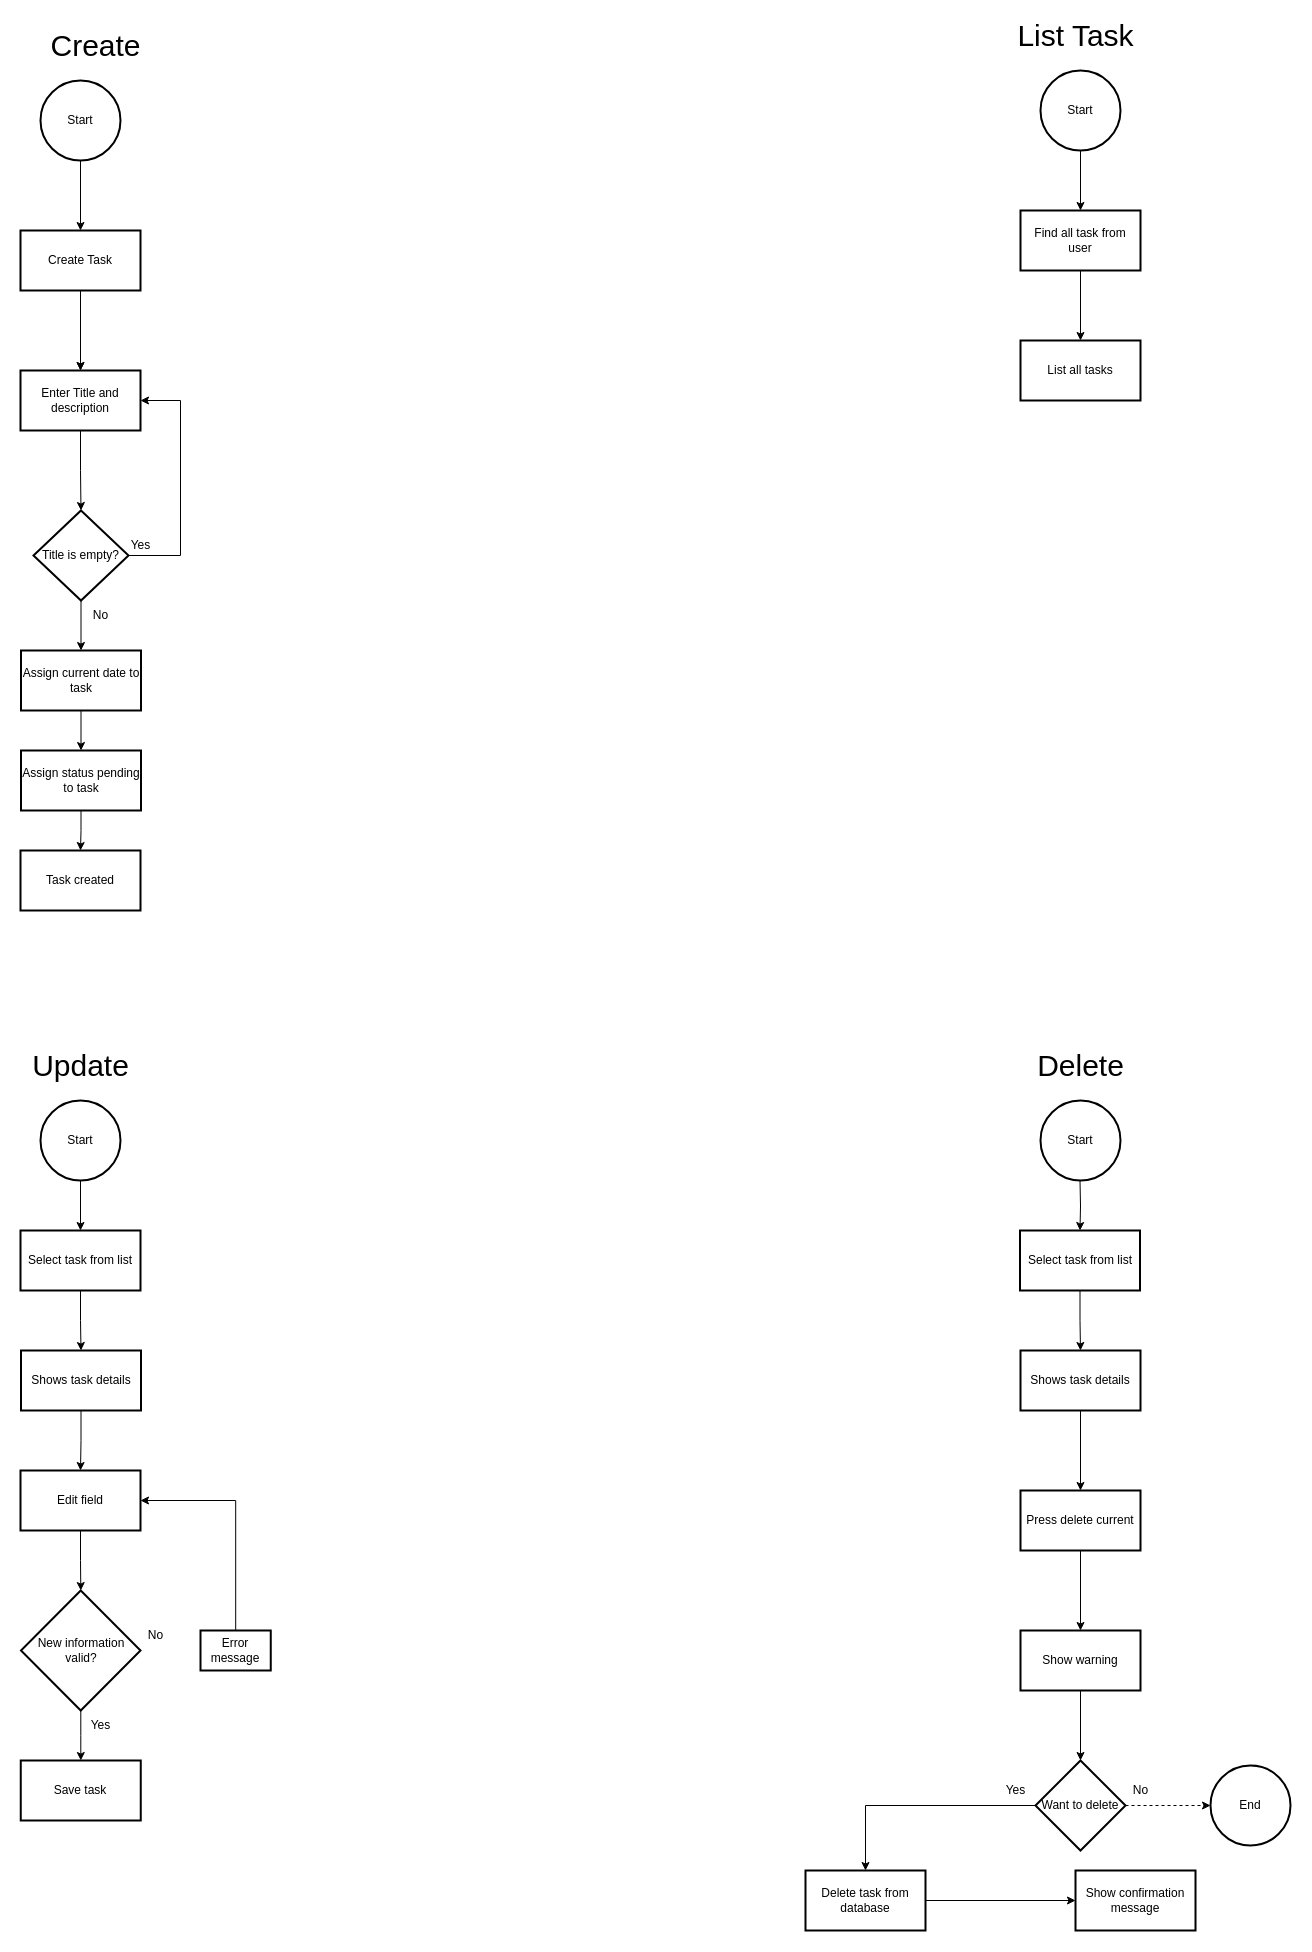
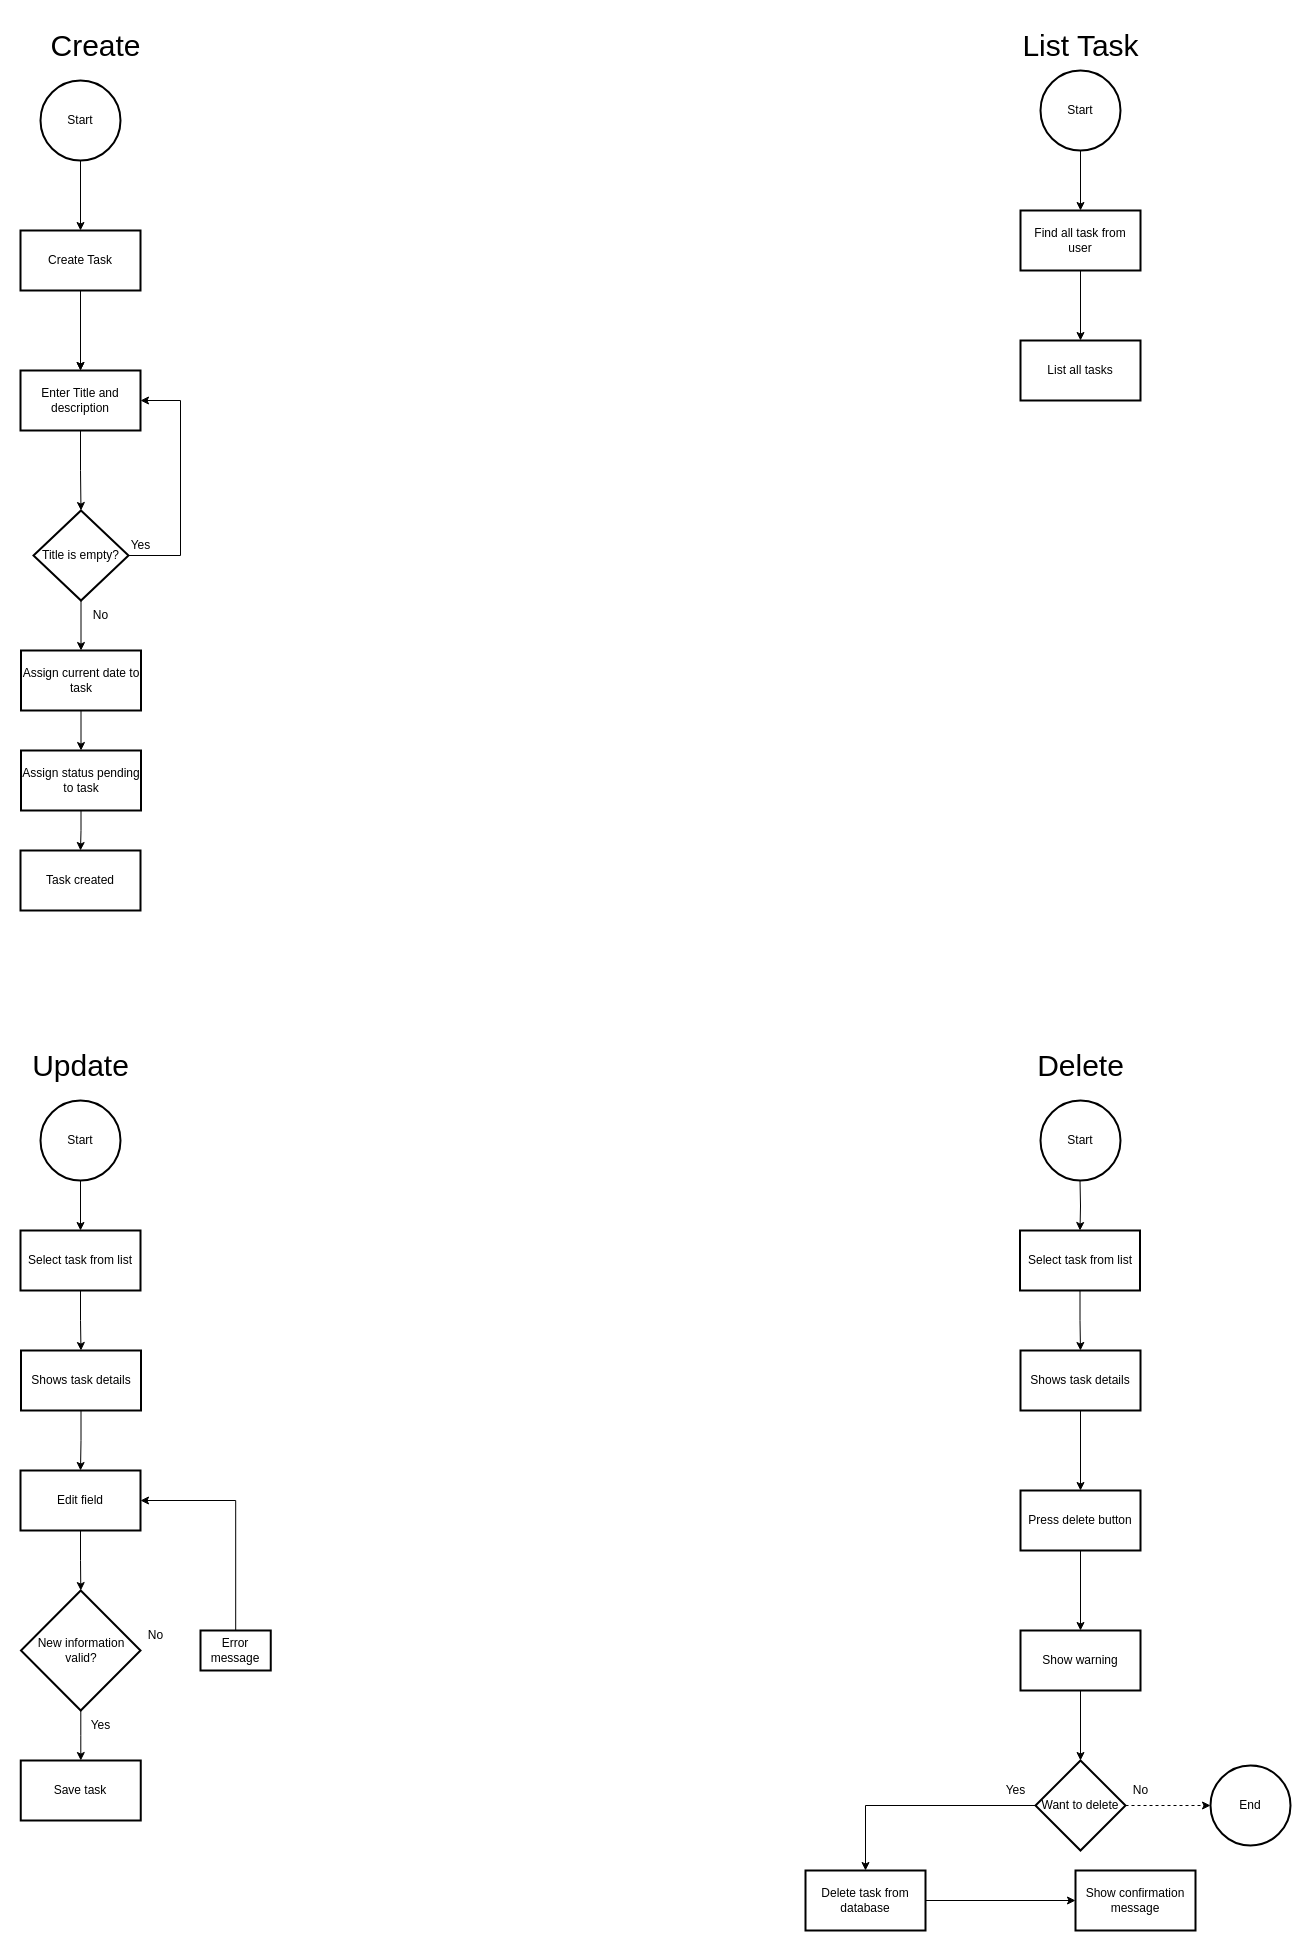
node "List Task": moved (1076, 36) -> (1081, 46)
node "Press delete current": label "Press delete current" -> "Press delete button"
